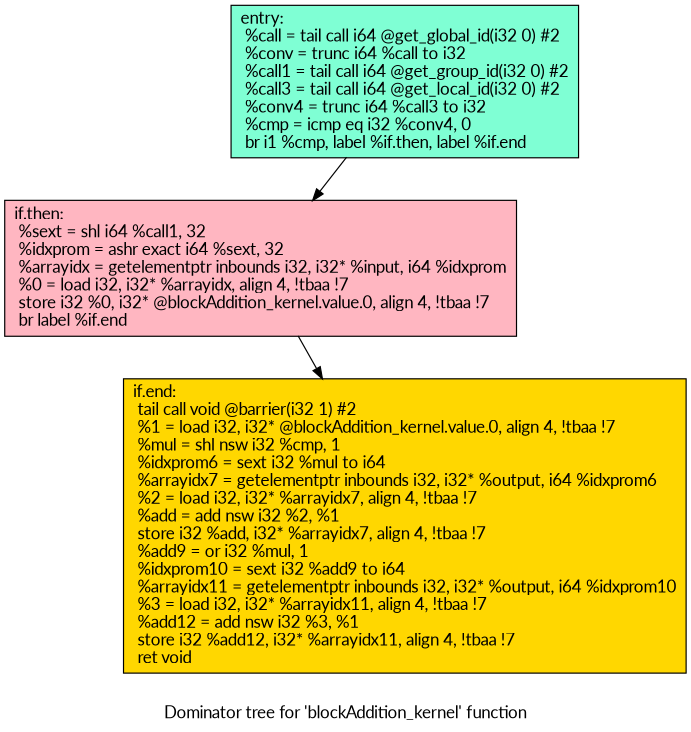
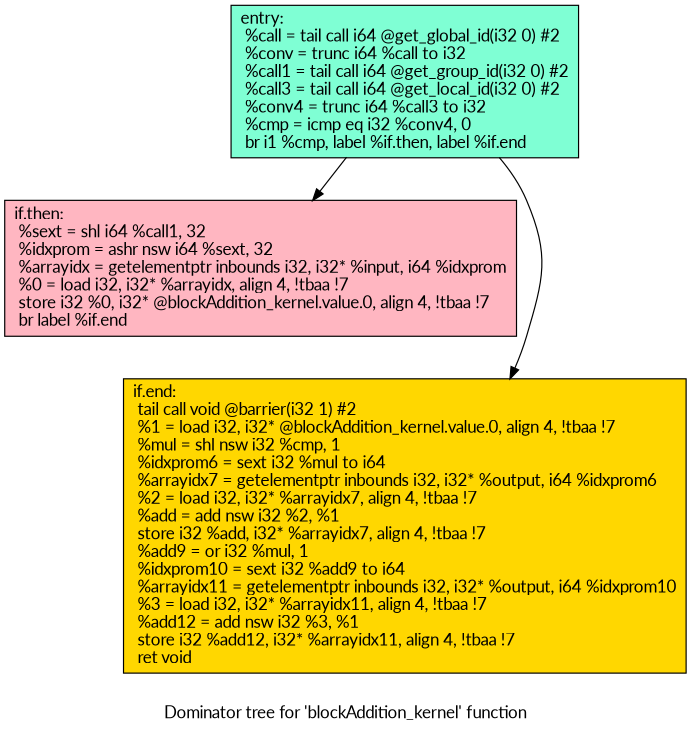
node "if.then:": text "%idxprom = ashr exact i64 %sext, 32" -> "%idxprom = ashr nsw i64 %sext, 32"
edge "if.then:" -> "if.end:": now "entry:" -> "if.end:"
